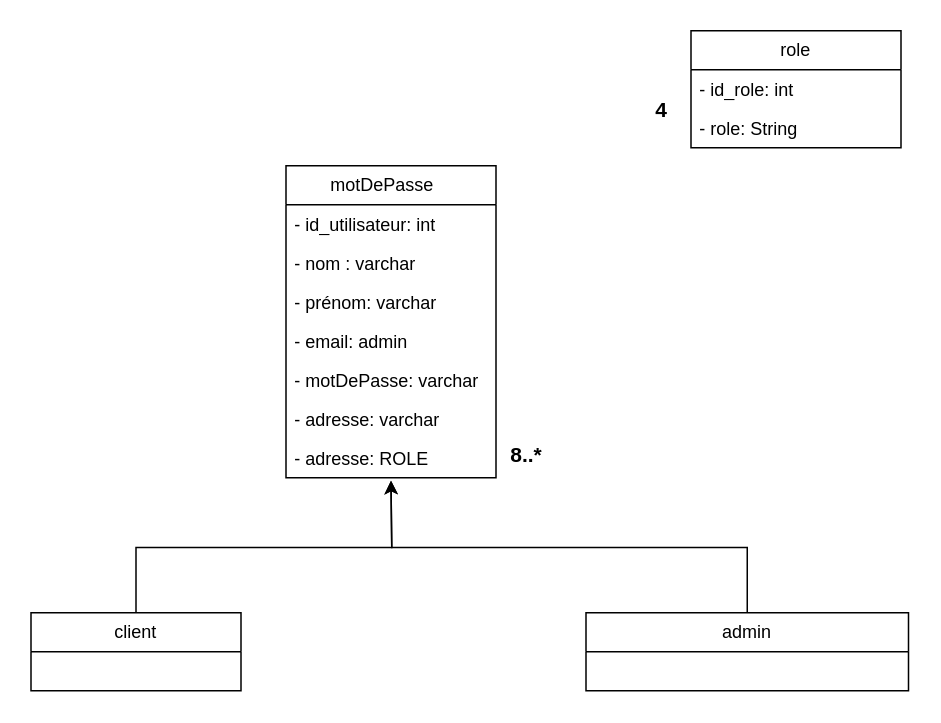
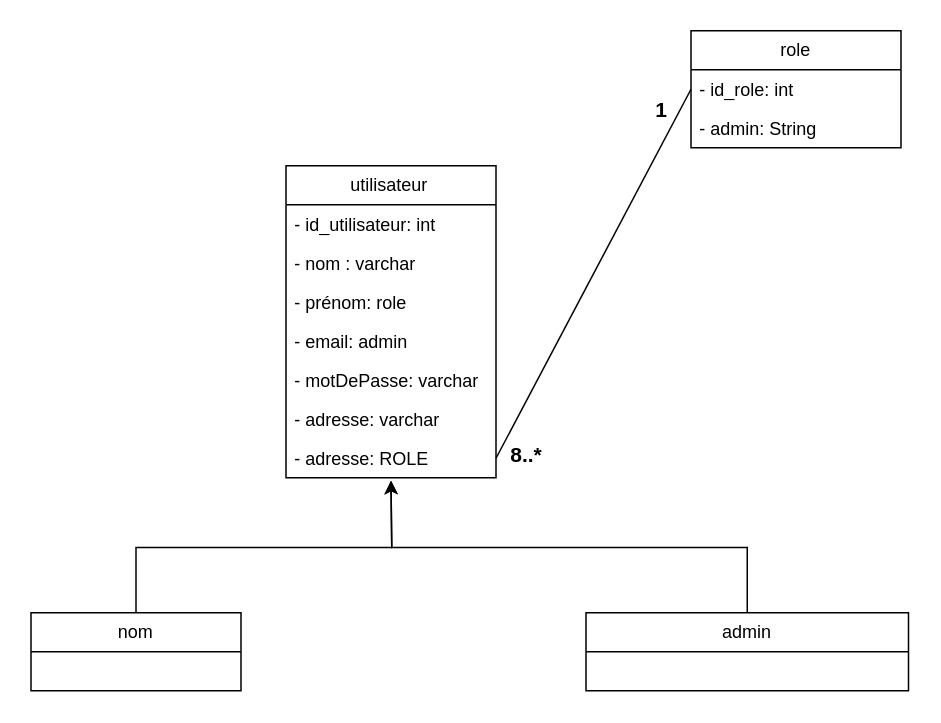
node "4": label "4" -> "1"
node "- role: String": label "- role: String" -> "- admin: String"
node "motDePasse": label "motDePasse" -> "utilisateur"
edge "- id_role: int" -- "- adresse: ROLE": added
node "- prénom: varchar": label "- prénom: varchar" -> "- prénom: role"
node "client": label "client" -> "nom"
